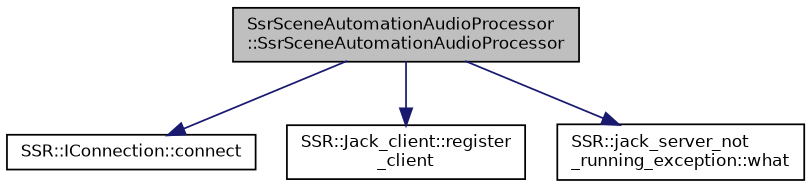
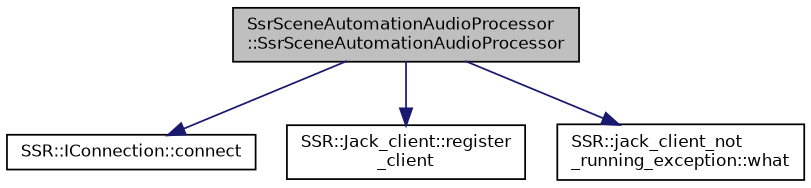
node "SSR::jack_server_not _running_exception::what": label "SSR::jack_server_not _running_exception::what" -> "SSR::jack_client_not _running_exception::what"
